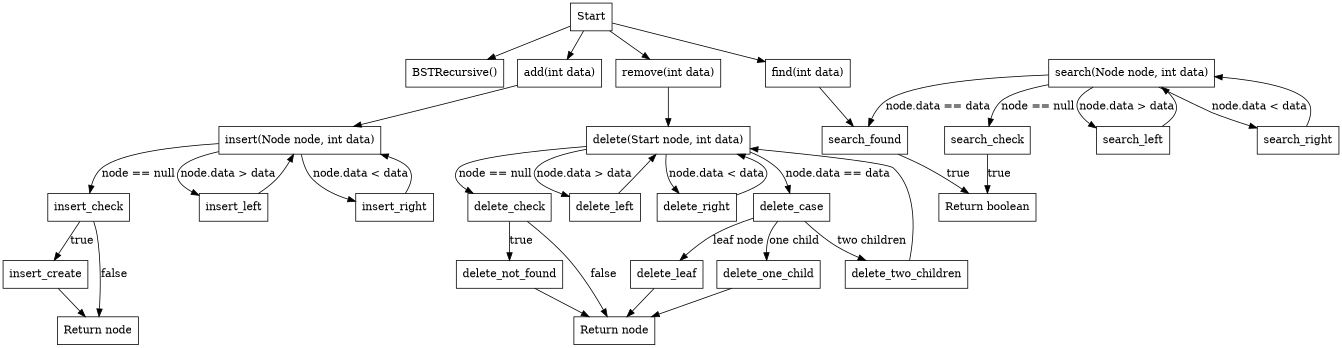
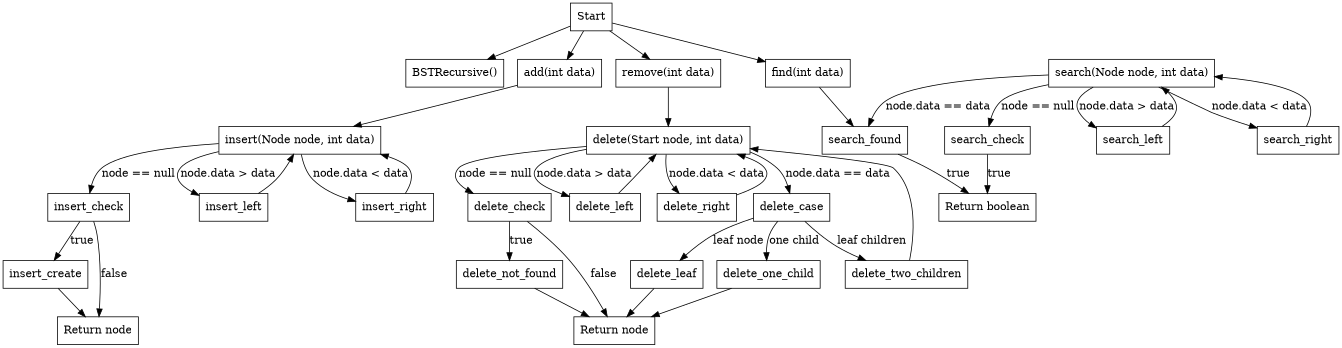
edge "delete_case" -> "delete_two_children": label "two children" -> "leaf children"
